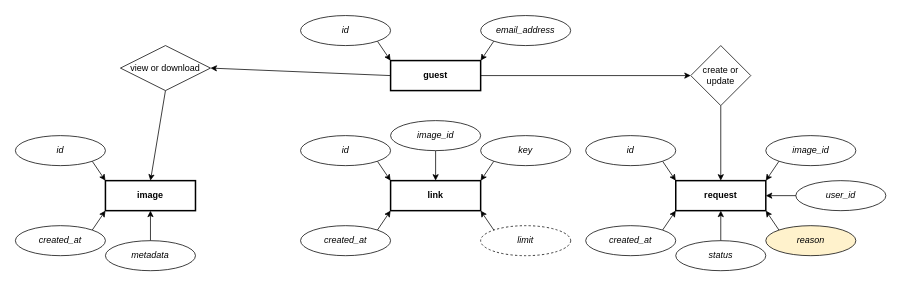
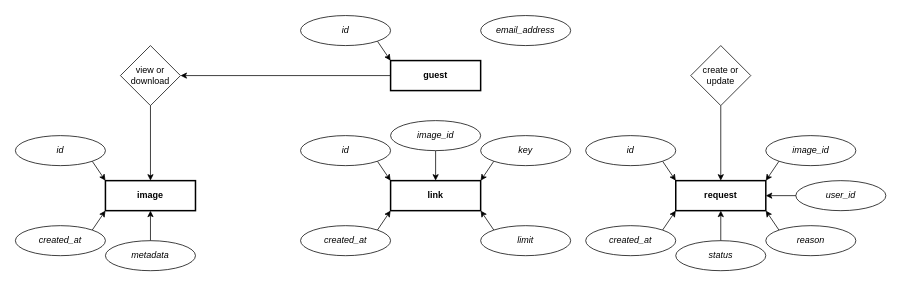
edge "email_address" -> "guest": removed
node "view or download": size 90x45 -> 60x60
edge "guest" -> "create or update": removed
node "limit": style dashed -> solid
node "reason": fillcolor #fff2cc -> #ffffff
